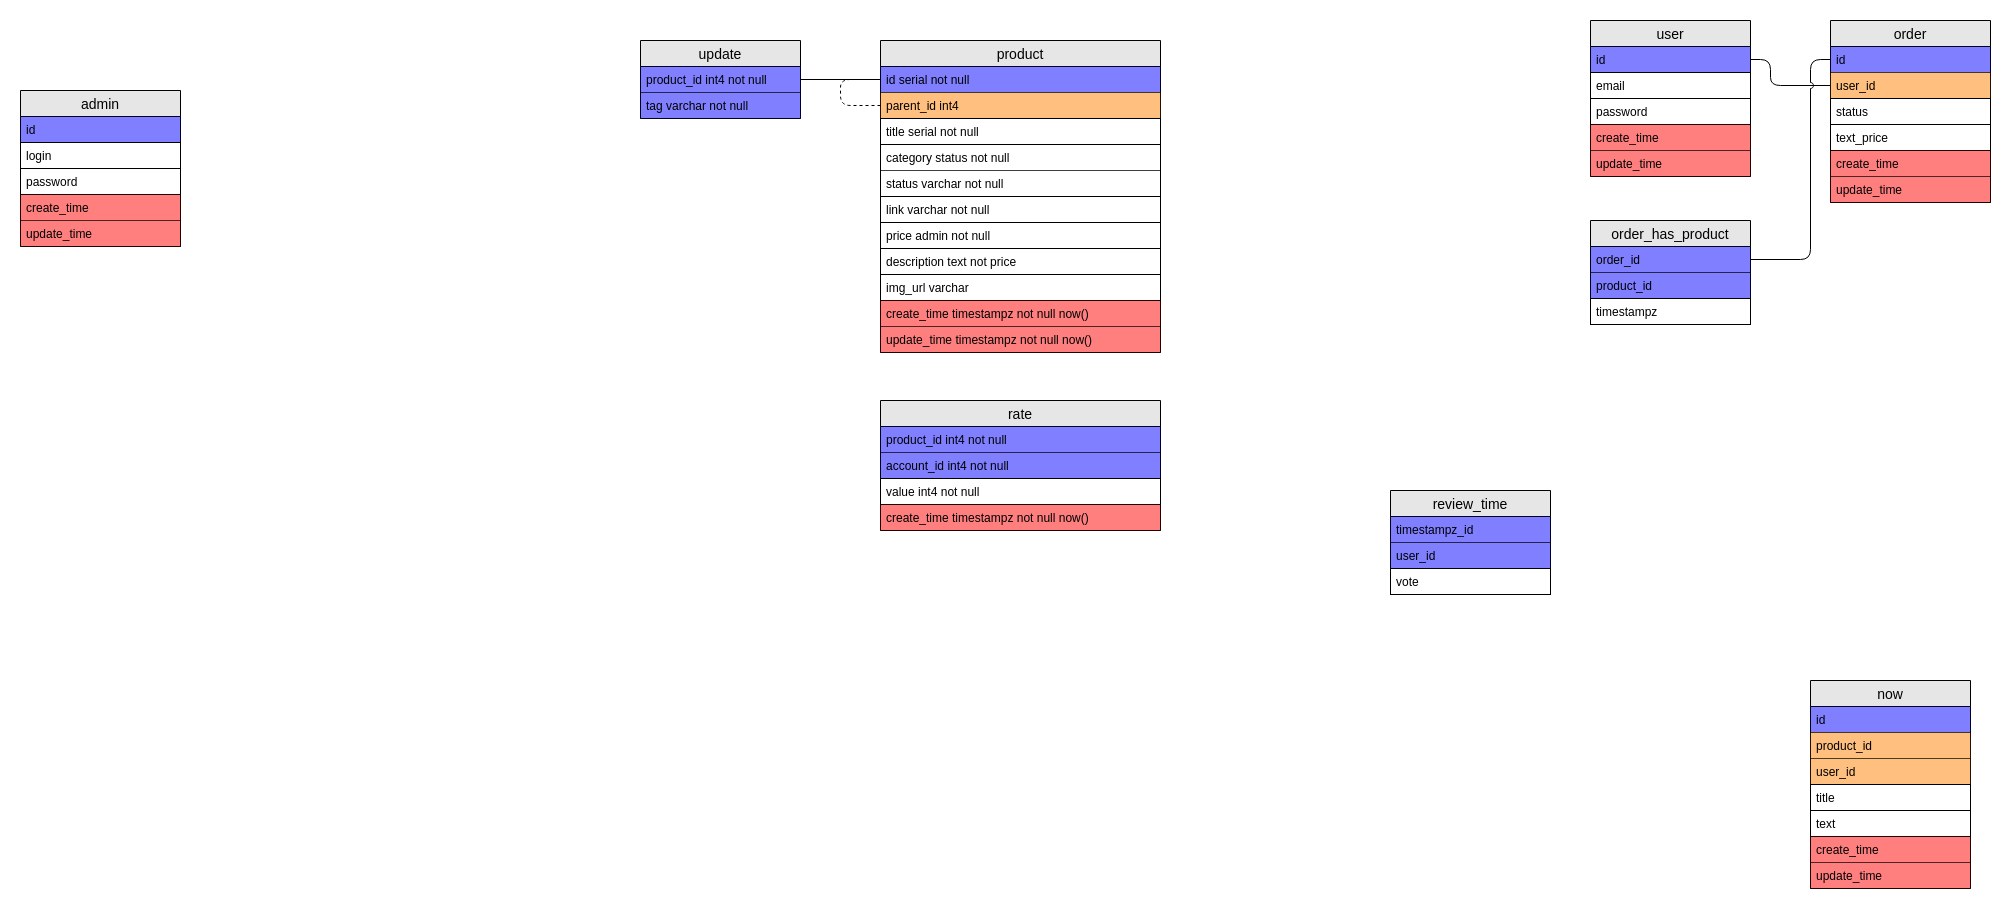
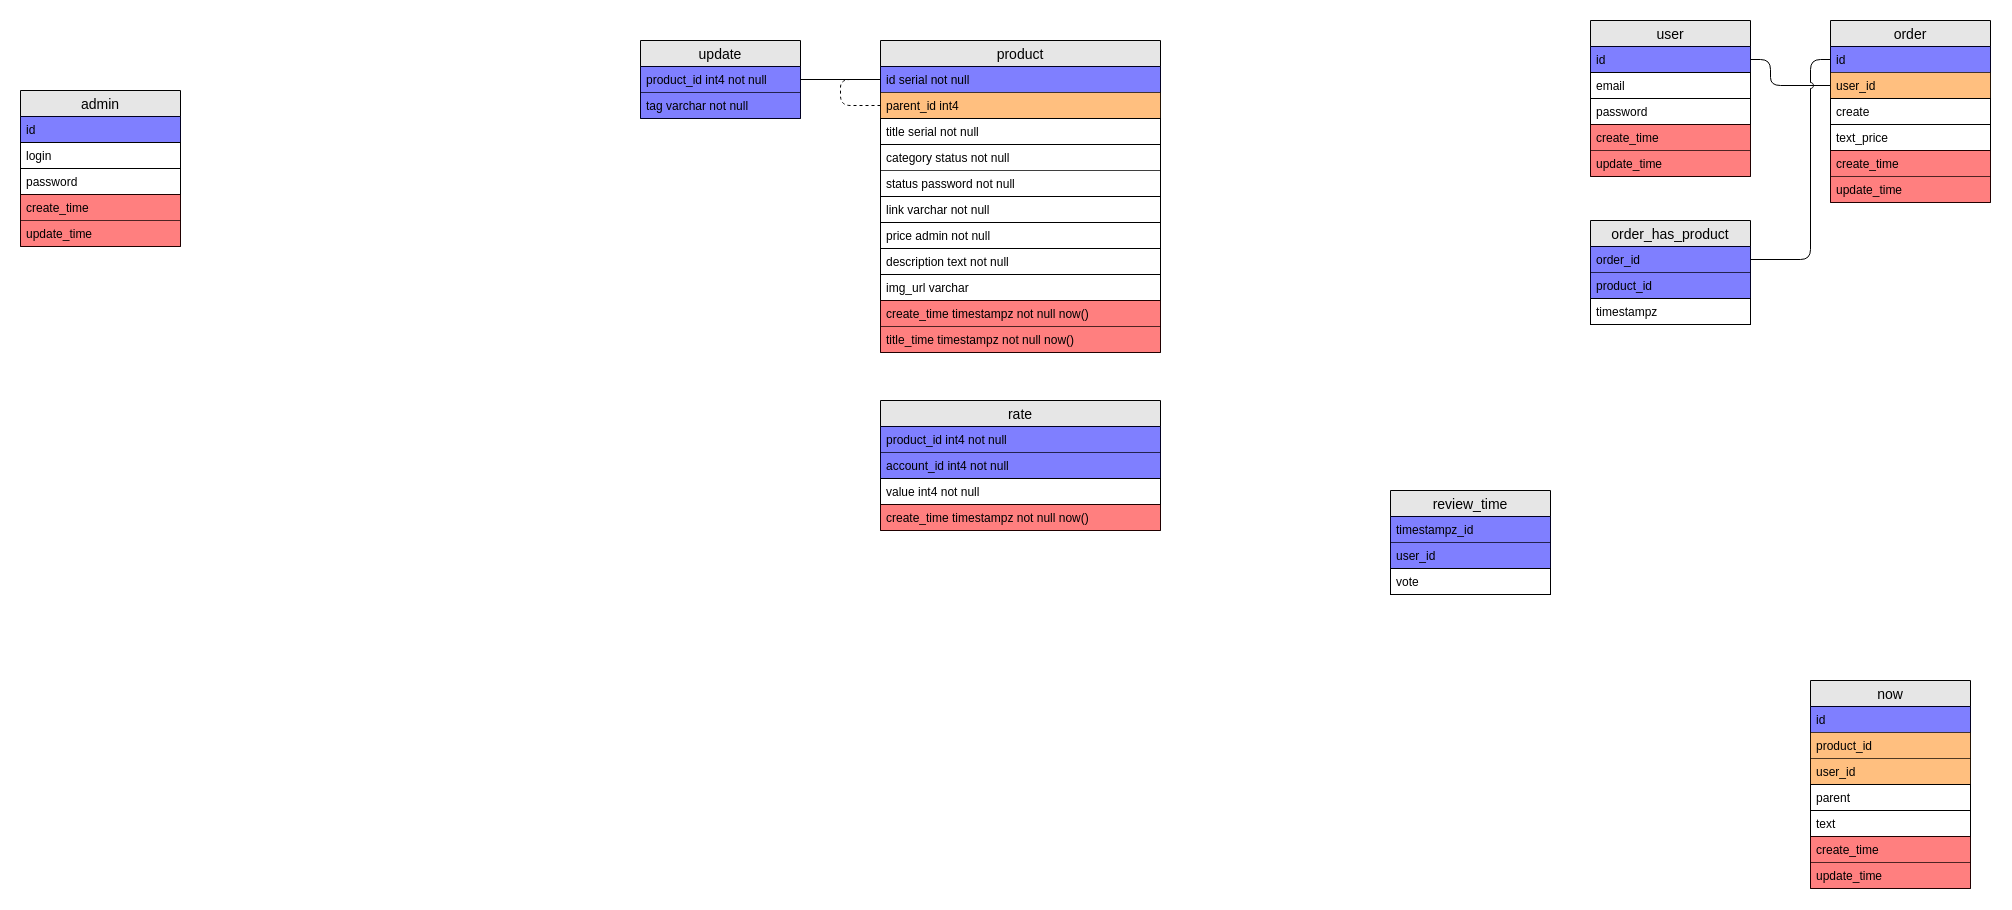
node "status": label "status" -> "create"
node "status varchar not null": label "status varchar not null" -> "status password not null"
node "description text not price": label "description text not price" -> "description text not null"
node "update_time timestampz not null now()": label "update_time timestampz not null now()" -> "title_time timestampz not null now()"
node "title": label "title" -> "parent"
